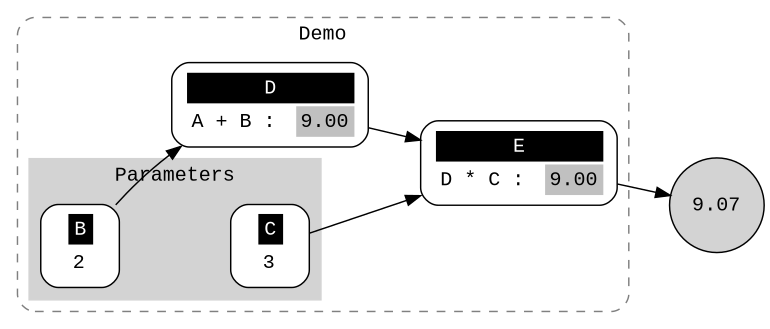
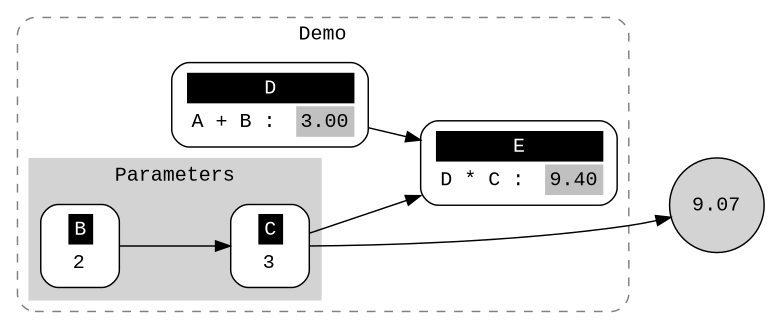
node "D": text "9.00" -> "3.00"
edge "B" -> "D": now "B" -> "C"
node "E": text "9.00" -> "9.40"
edge "E" -> "9.07": now "C" -> "9.07"
